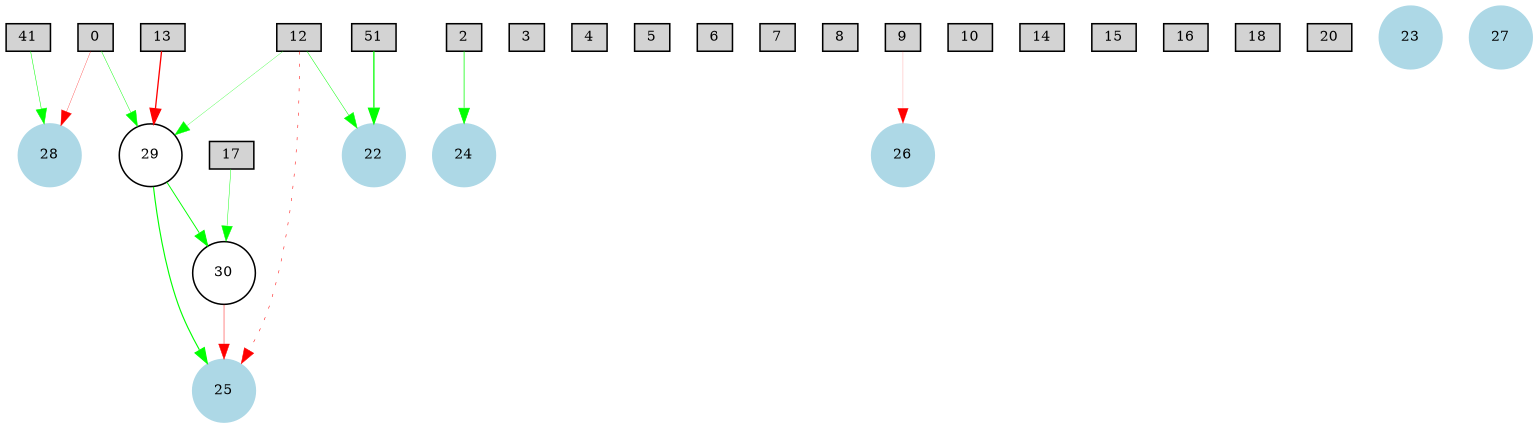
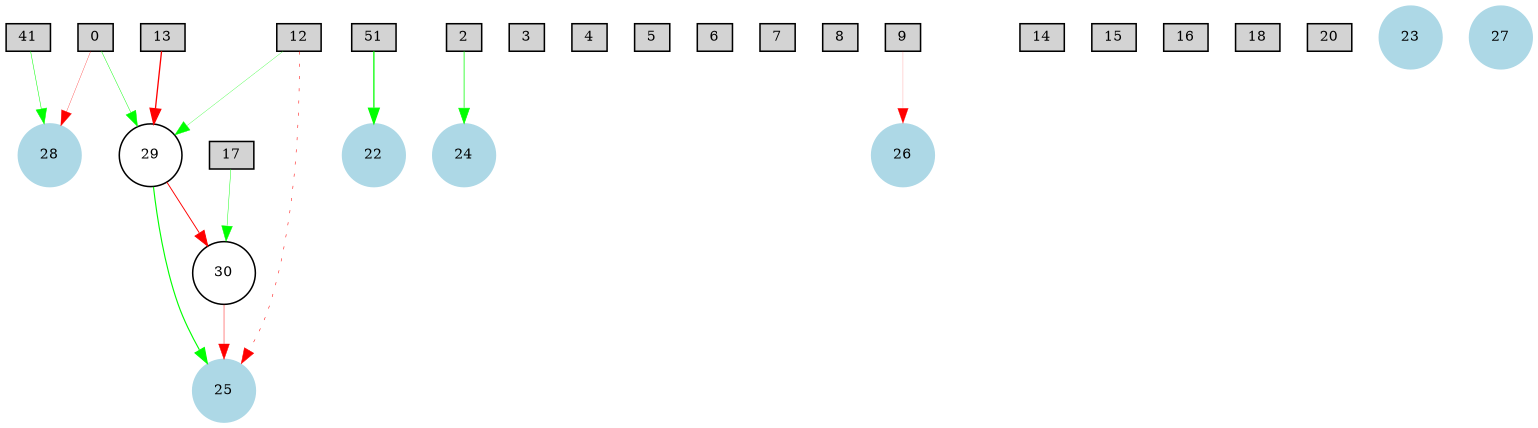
node "10": removed
edge "12" -> "22": removed
edge "29" -> "30": color green -> red
